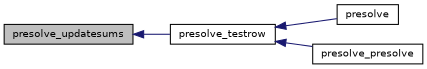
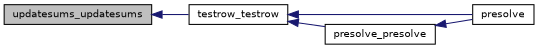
edge "presolve" -> "presolve_presolve": added
node "presolve_updatesums": label "presolve_updatesums" -> "updatesums_updatesums"
node "presolve_testrow": label "presolve_testrow" -> "testrow_testrow"
